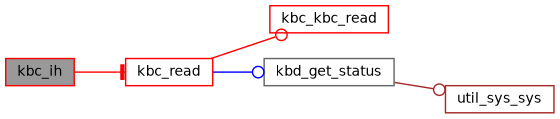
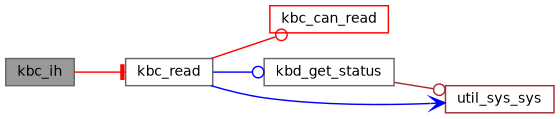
node "kbc_kbc_read": label "kbc_kbc_read" -> "kbc_can_read"
node "kbc_ih": color red -> gray40
node "kbc_read": color red -> gray40
edge "kbc_read" -> "util_sys_sys": added
